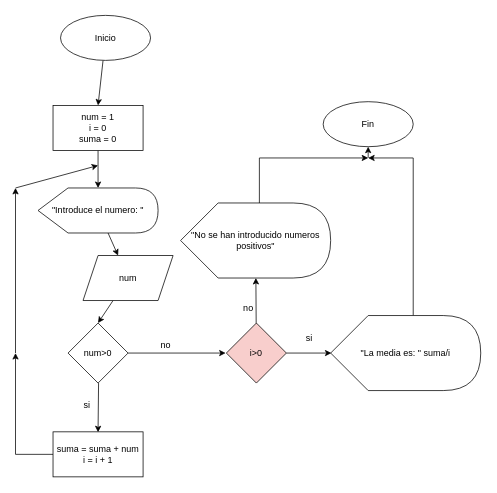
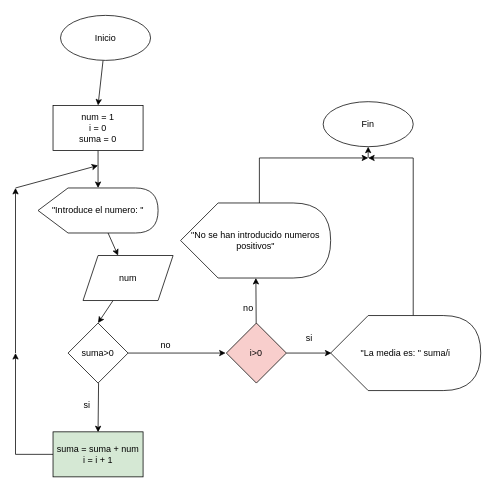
node "num>0": label "num>0" -> "suma>0"
node "suma = suma + num i = i + 1": fillcolor #ffffff -> #d5e8d4
